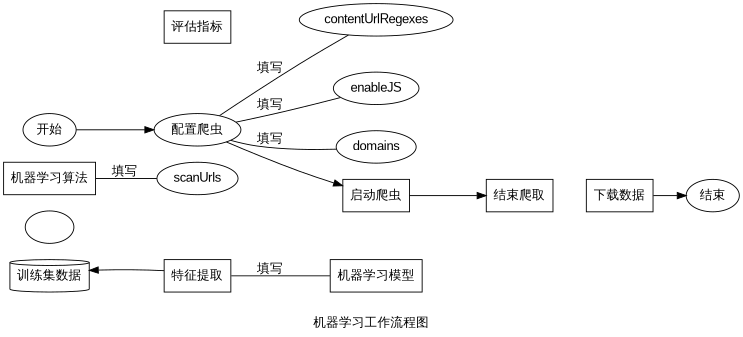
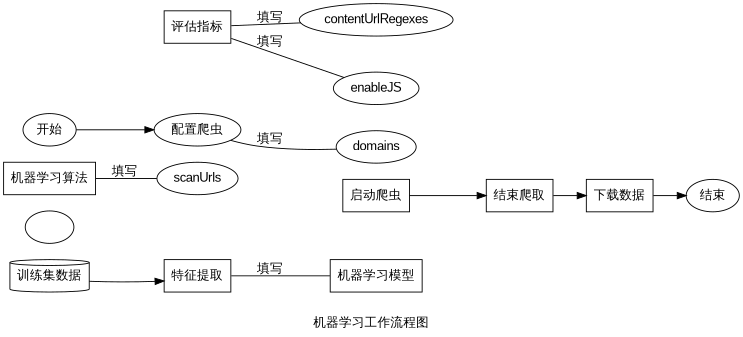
edge "contentUrlRegexes" -- "配置爬虫": now "contentUrlRegexes" -- "评估指标"
edge "enableJS" -- "配置爬虫": now "enableJS" -- "评估指标"
edge "配置爬虫" -> "启动爬虫": removed
edge "结束爬取" -> "下载数据": added
edge "特征提取" -> "训练集数据": reversed
